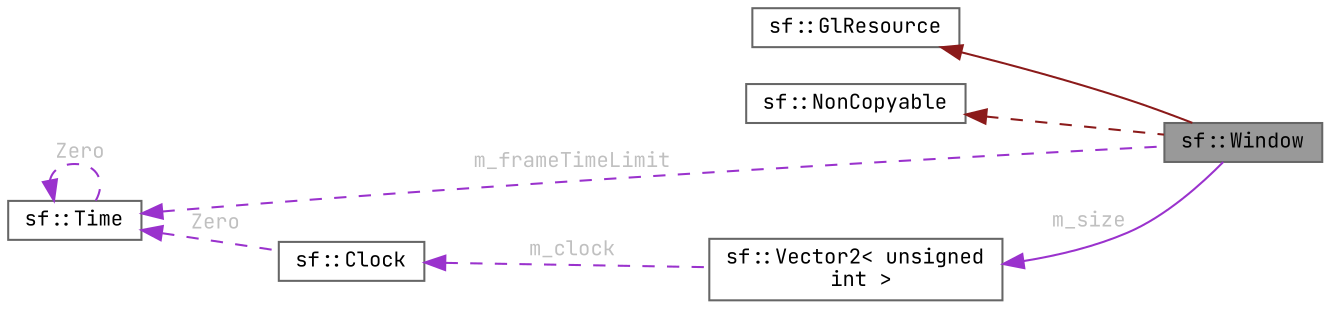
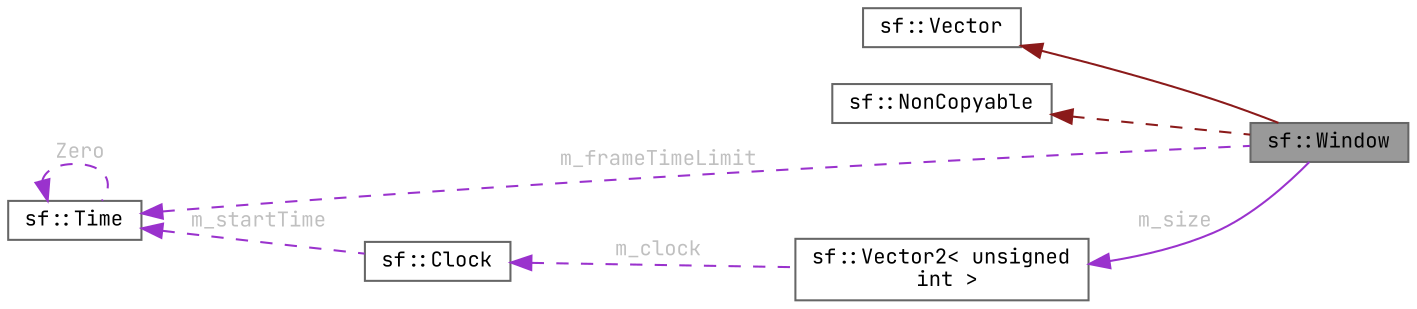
node "sf::GlResource": label "sf::GlResource" -> "sf::Vector"
edge "sf::Clock" -> "sf::Time": label " Zero" -> " m_startTime"
